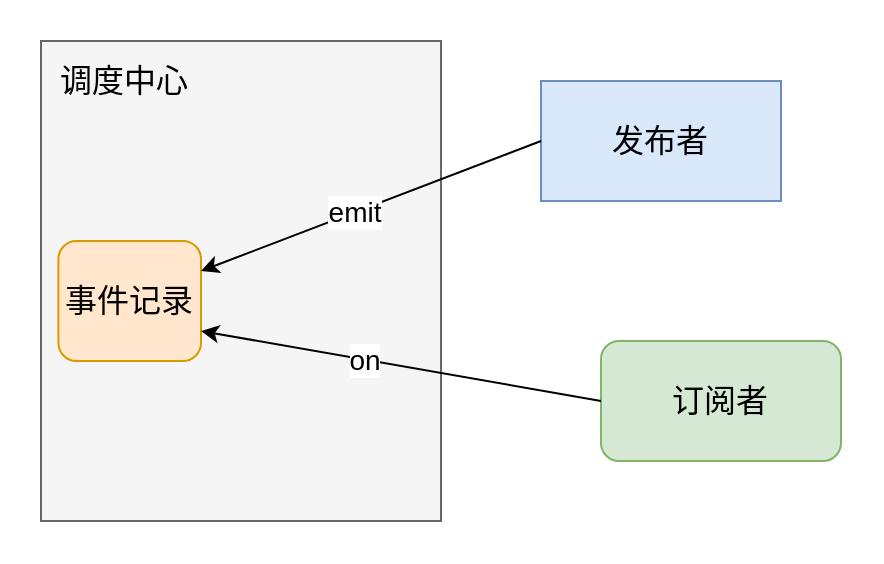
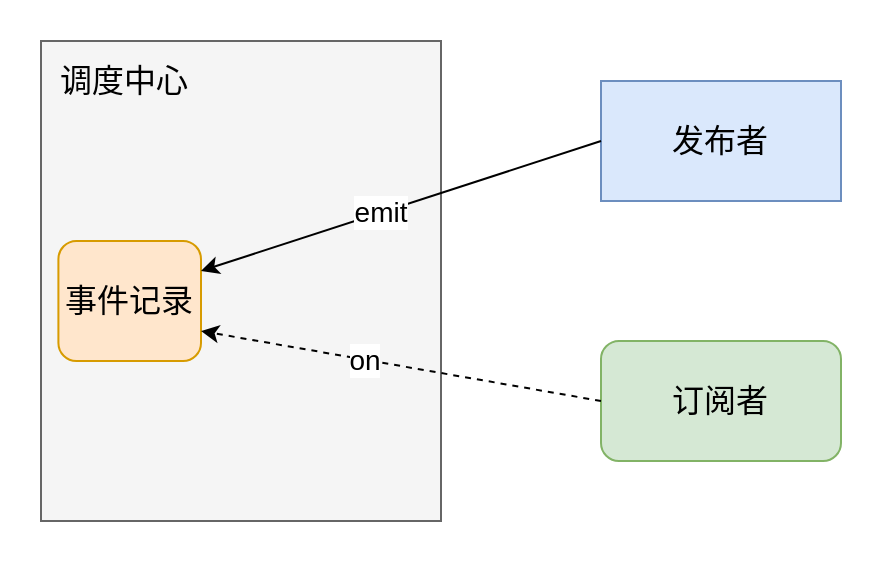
node "发布者": moved (661, 141) -> (721, 141)
edge "订阅者" -> "事件记录": style solid -> dashed
